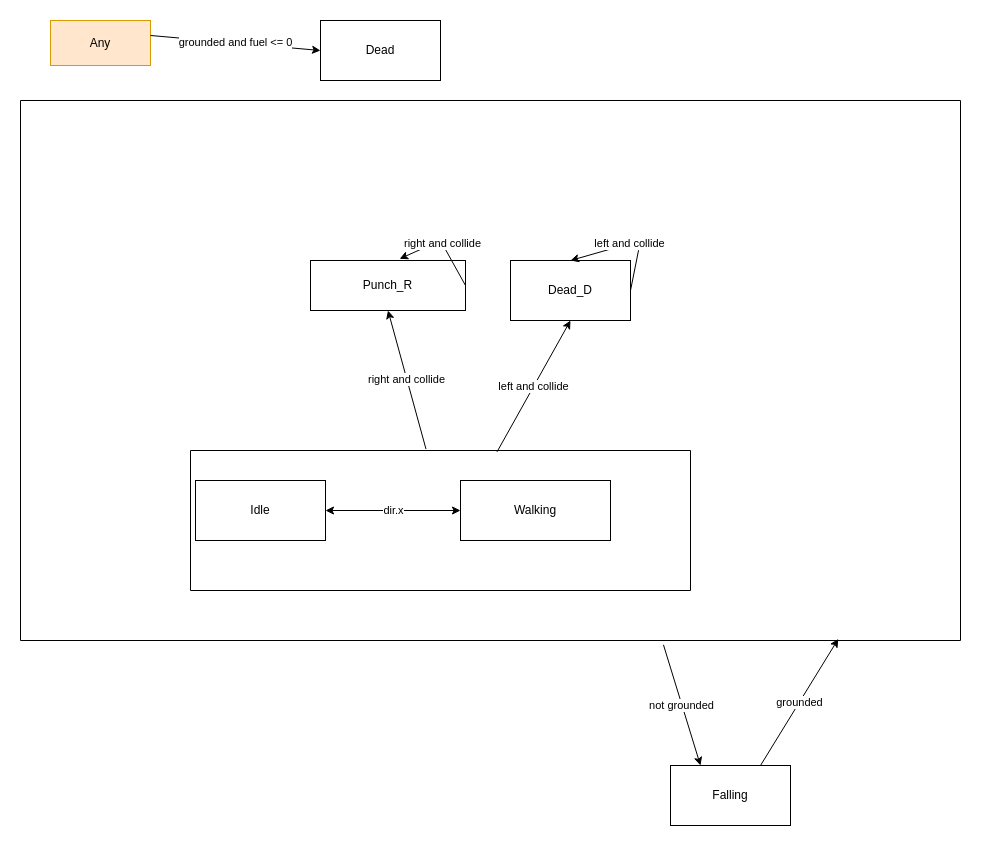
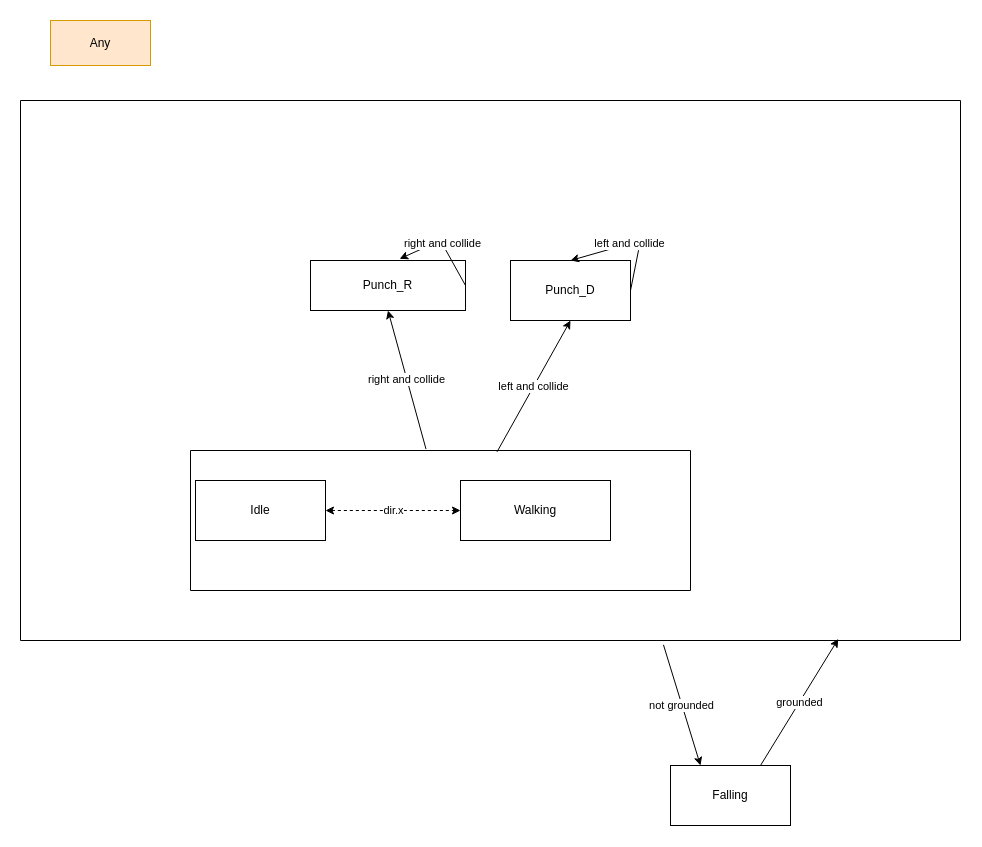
edge "Any" -> "Dead": removed, label "grounded and fuel <= 0"
node "Dead": removed
node "Dead_D": label "Dead_D" -> "Punch_D"
edge "Idle" -- "Walking": style solid -> dashed
